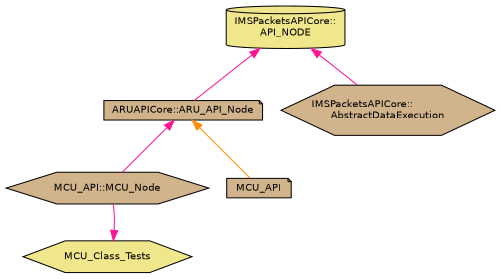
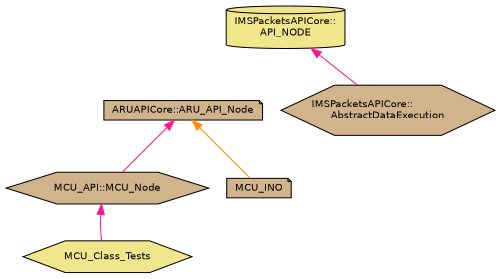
edge "ARUAPICore::ARU_API_Node" -> "IMSPacketsAPICore:: API_NODE": removed
node "MCU_API": label "MCU_API" -> "MCU_INO"
edge "MCU_API::MCU_Node" -> "MCU_Class_Tests": reversed
